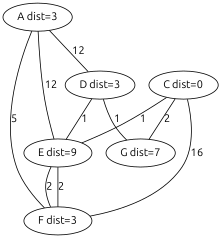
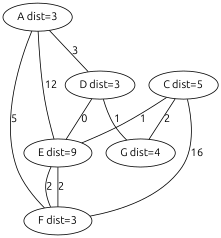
edge "A dist=3" -- "D dist=3": label "12" -> "3"
node "C dist=0": label "C dist=0" -> "C dist=5"
edge "D dist=3" -- "E dist=9": label "1" -> "0"
node "G dist=7": label "G dist=7" -> "G dist=4"
